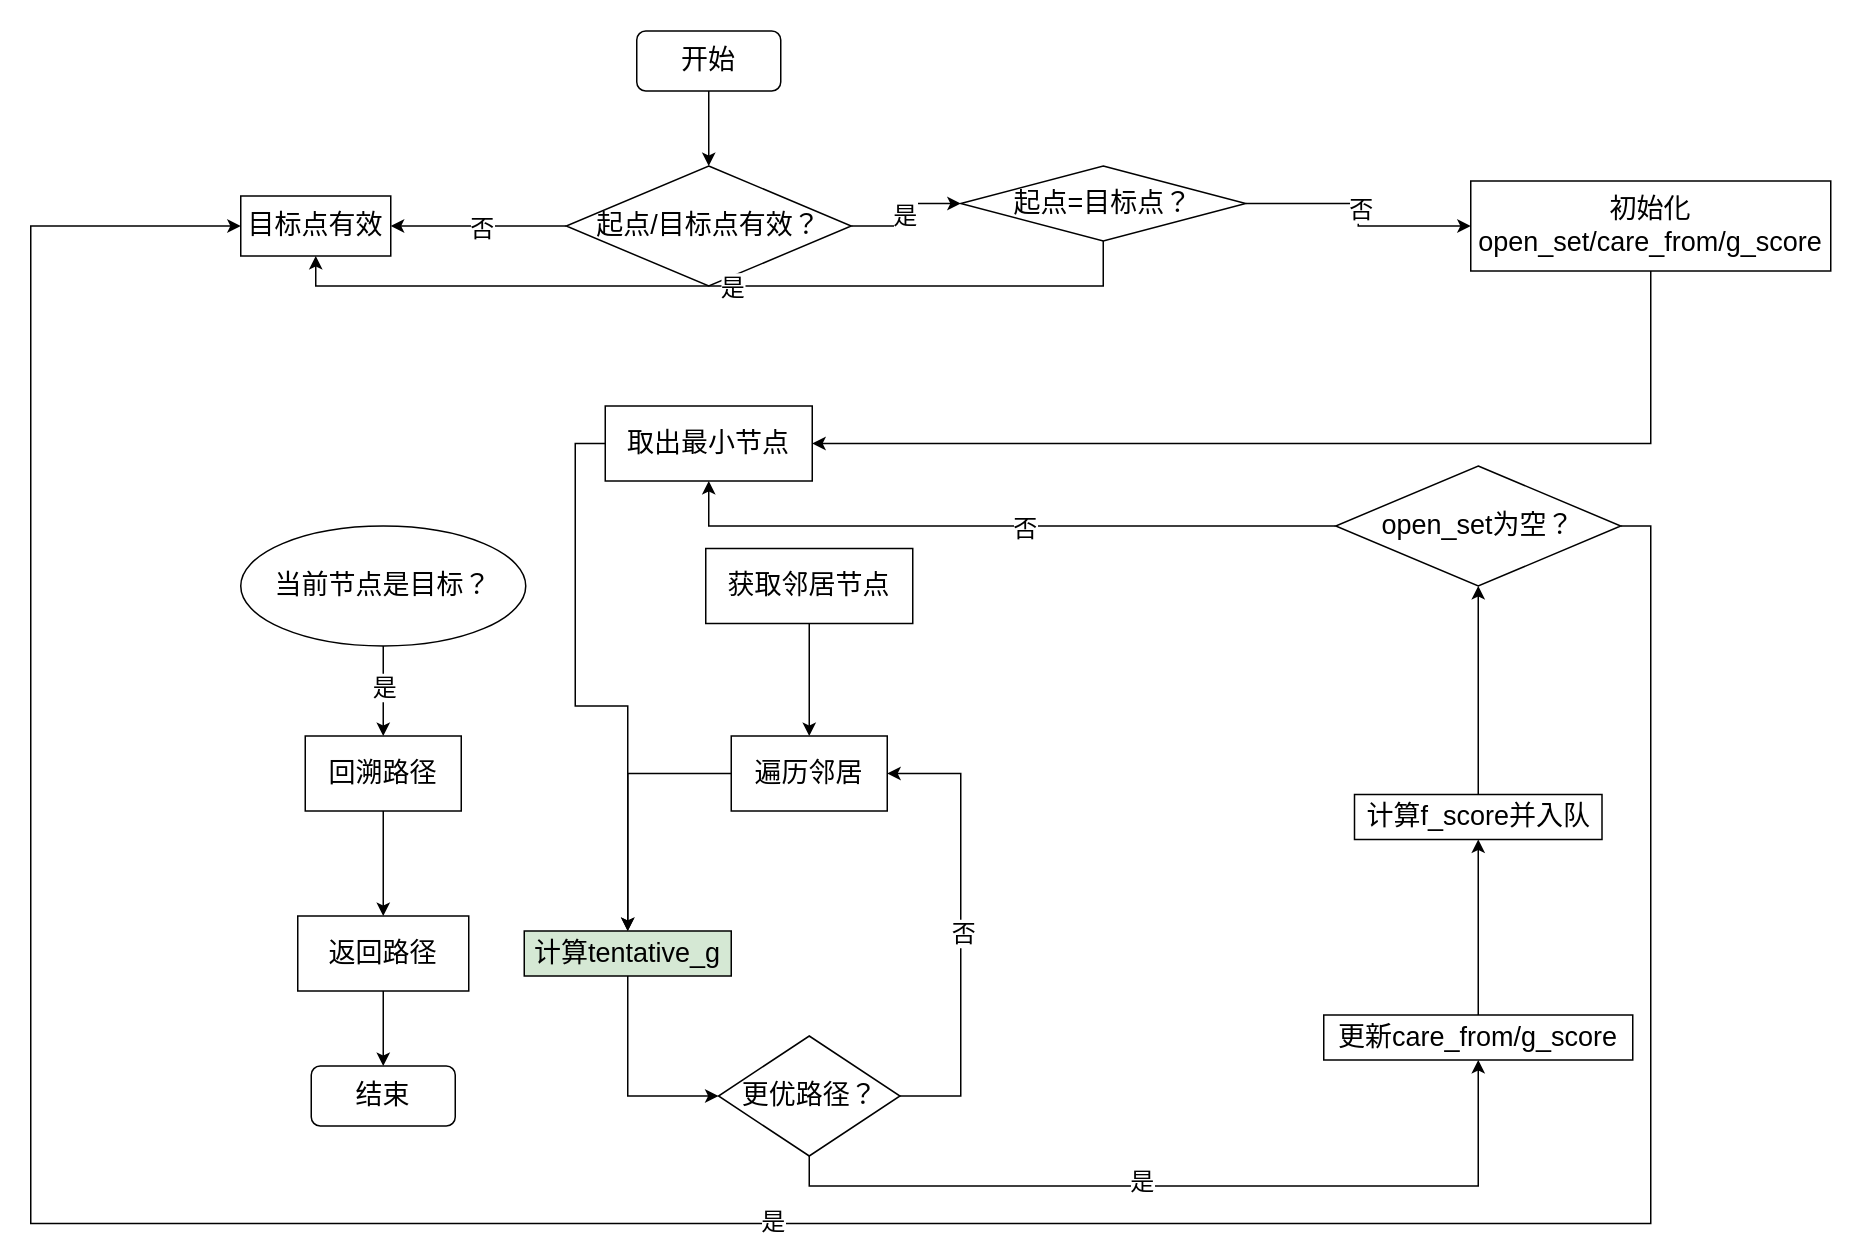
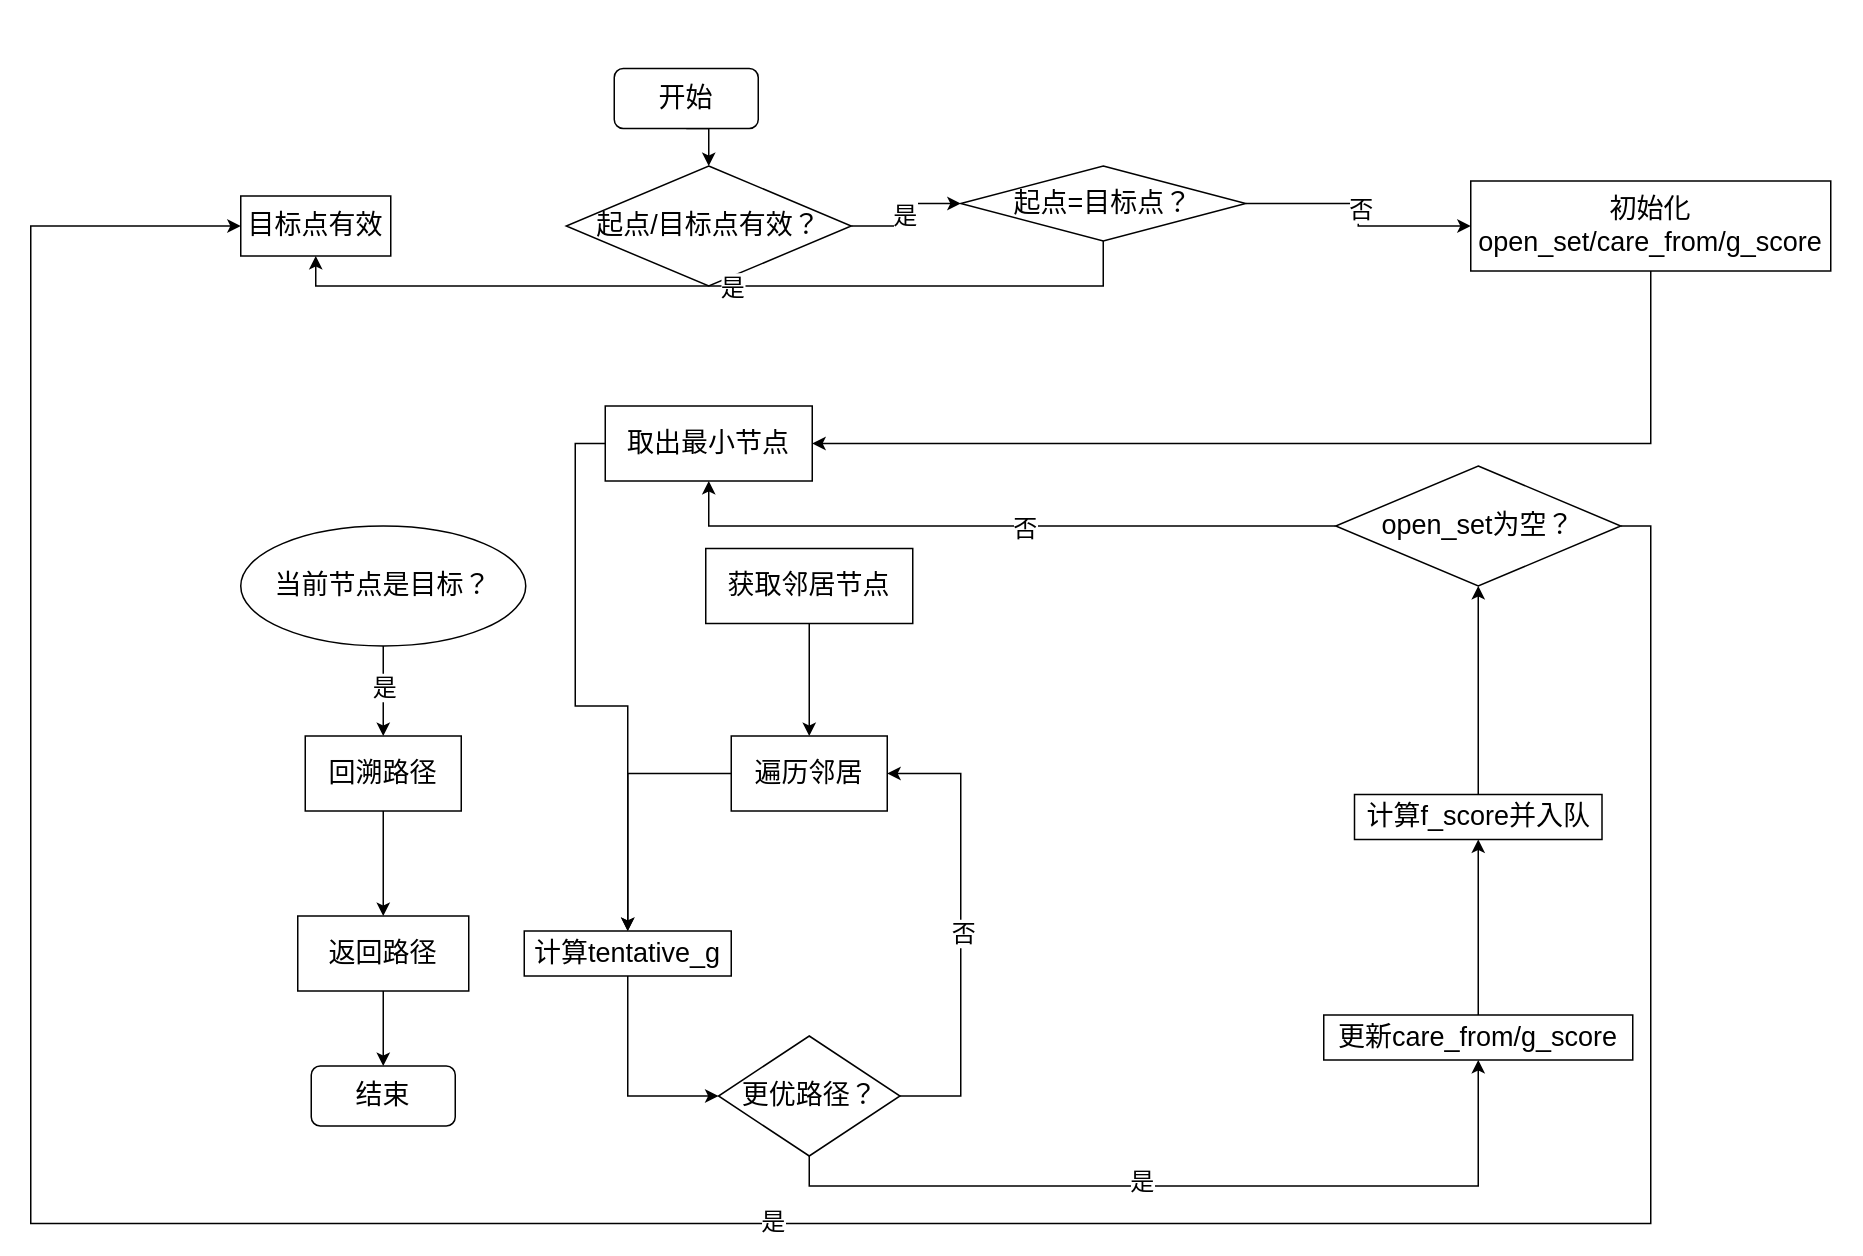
node "开始": moved (709, 61) -> (686, 98)
edge "起点/目标点有效？" -> "目标点有效": removed, label "否"
node "计算tentative_g": fillcolor #d5e8d4 -> #ffffff
